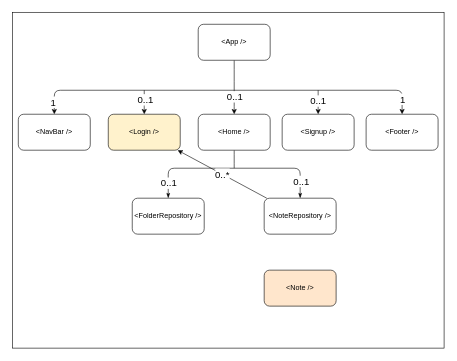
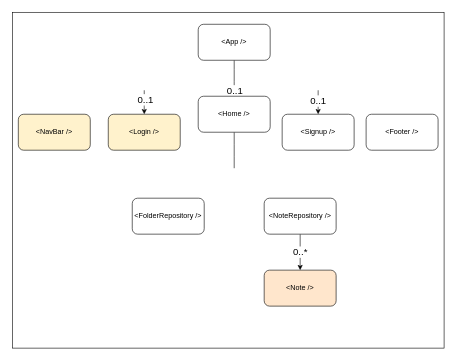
edge "<NavBar />" -- "<Footer />": removed, labels "1", "1"
node "<NavBar />": fillcolor #ffffff -> #fff2cc
node "<Home />": moved (234, 132) -> (234, 114)
edge "<NoteRepository />" -> "<Login />": now "<NoteRepository />" -> "<Note />"
edge "<FolderRepository />" -- "<NoteRepository />": removed, labels "0..1", "0..1"
